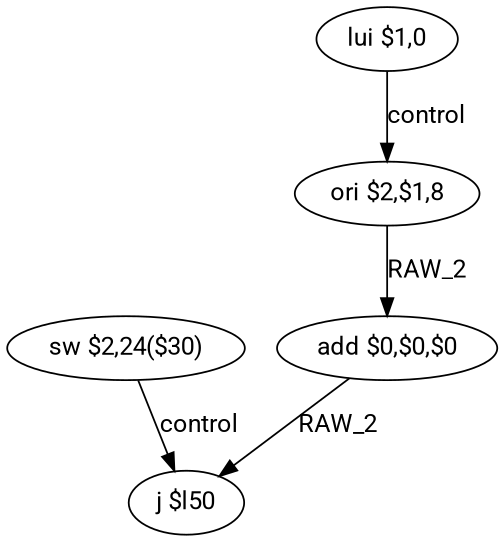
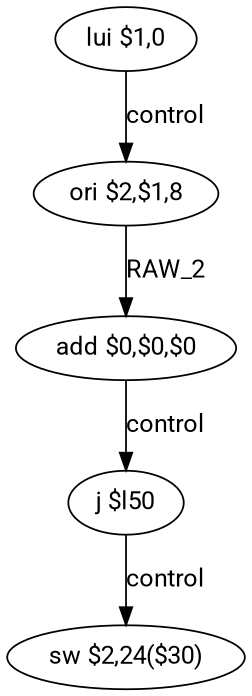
edge "sw $2,24($30)" -> "j $l50": reversed
edge "add $0,$0,$0" -> "j $l50": label "RAW_2" -> "control"
